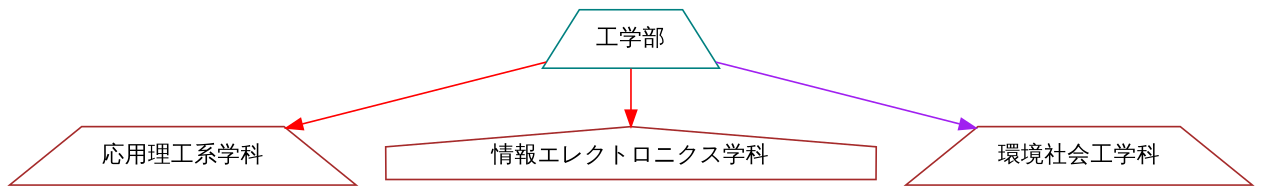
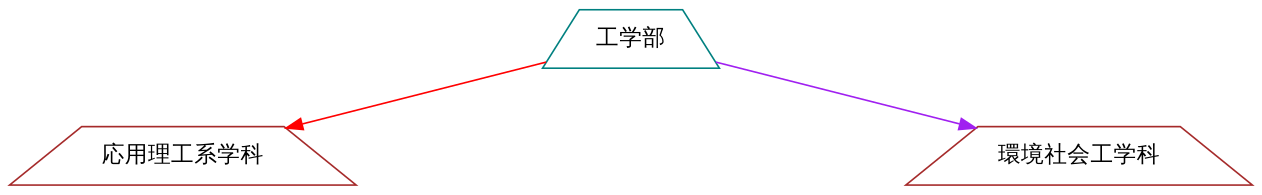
node "情報エレクトロニクス学科": removed
